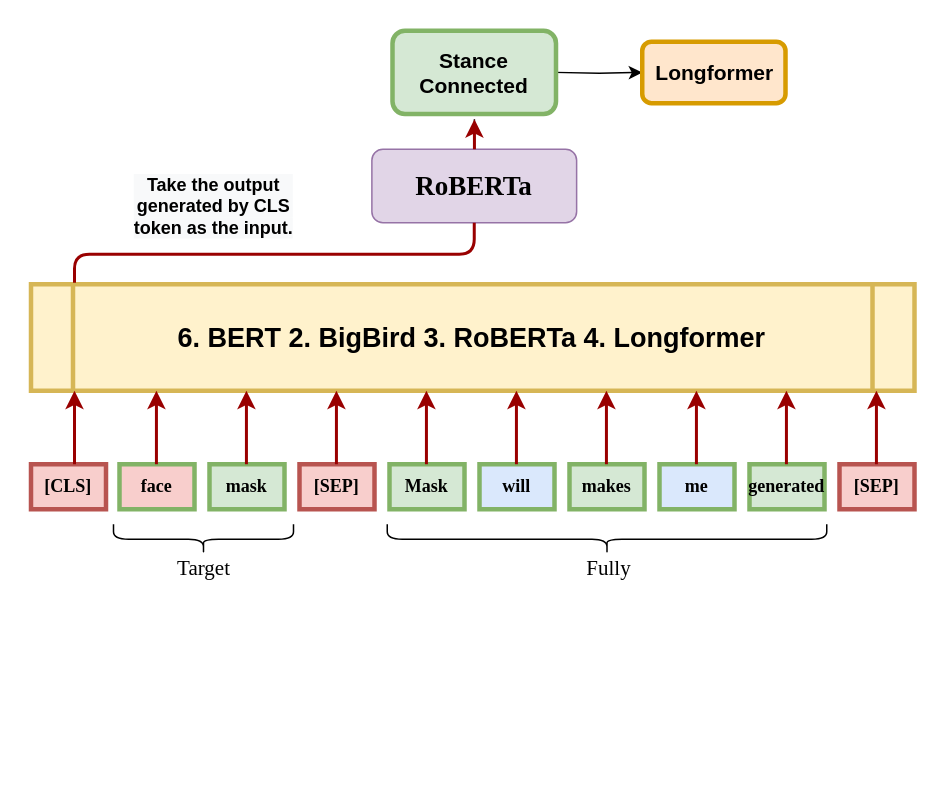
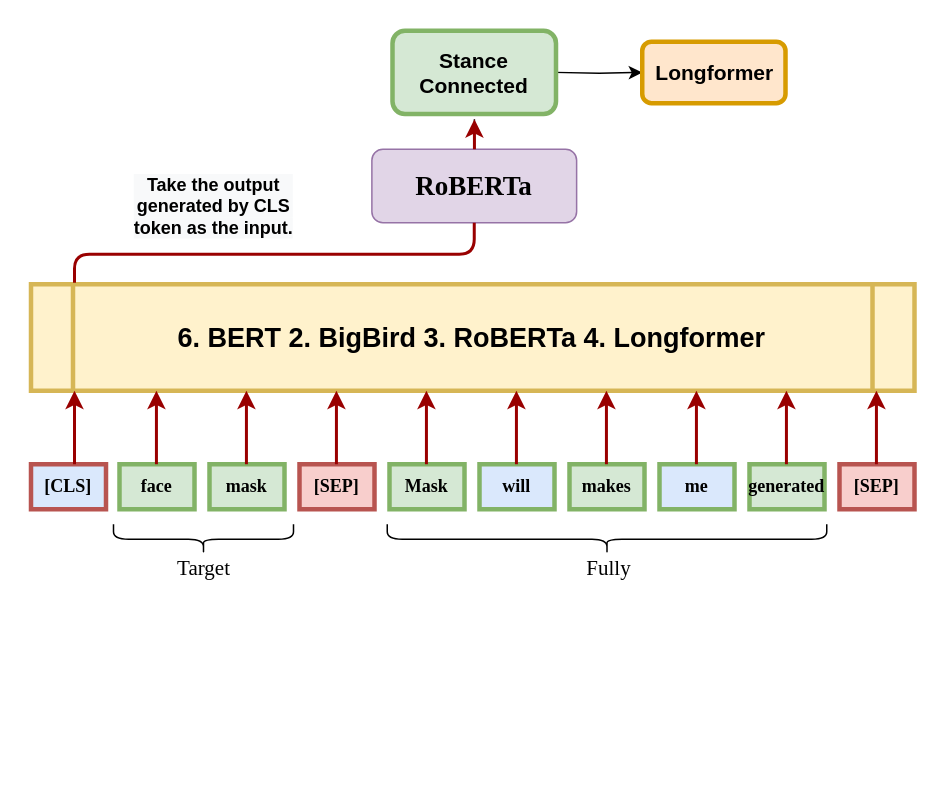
node "[CLS]": fillcolor #f8cecc -> #dae8fc
node "face": fillcolor #f8cecc -> #d5e8d4
